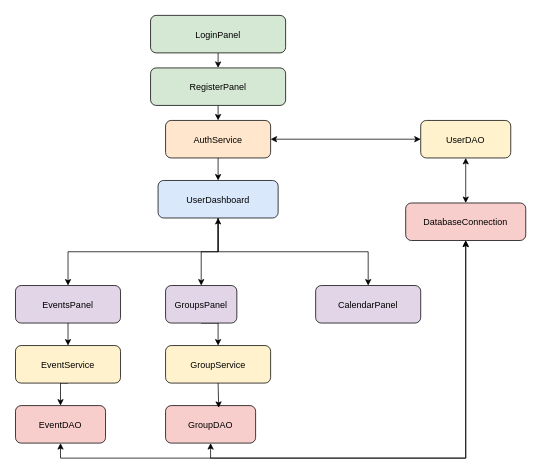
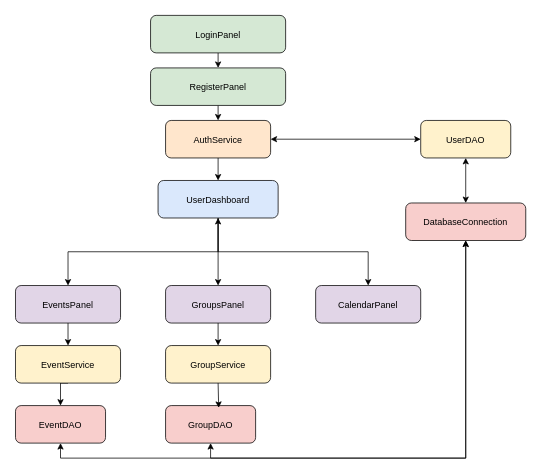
node "GroupsPanel": size 71x38 -> 105x38
